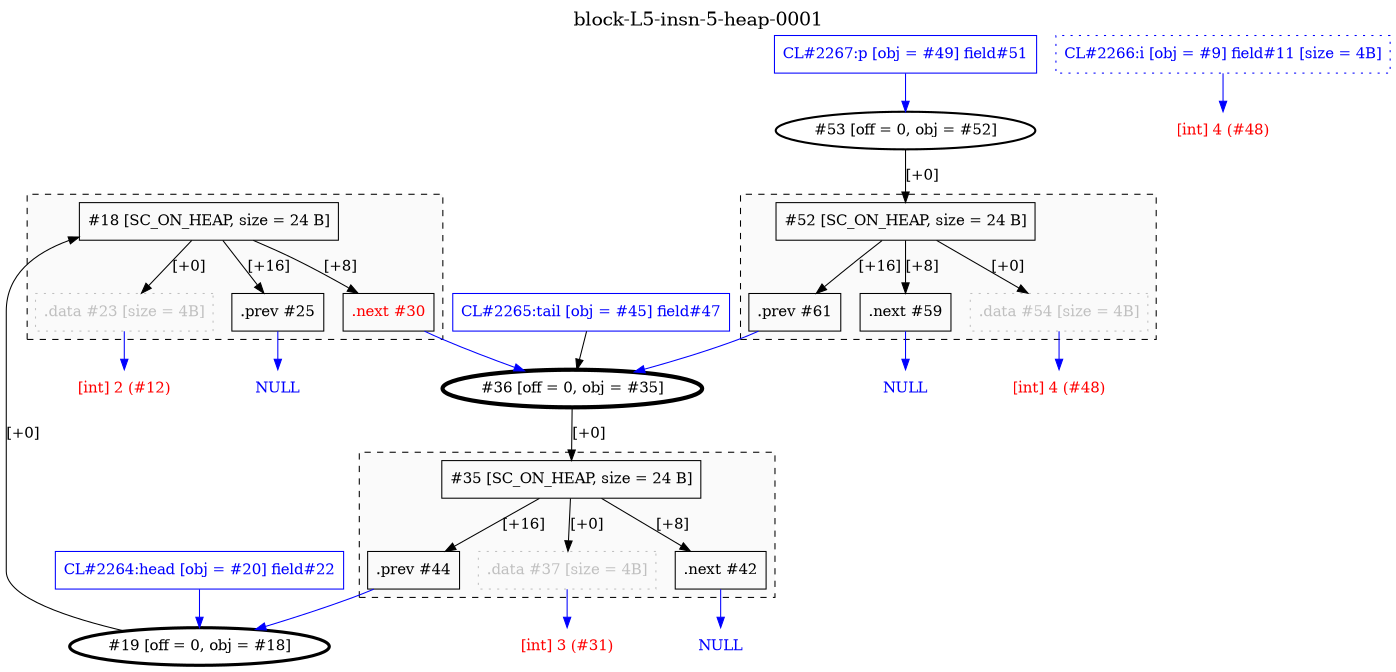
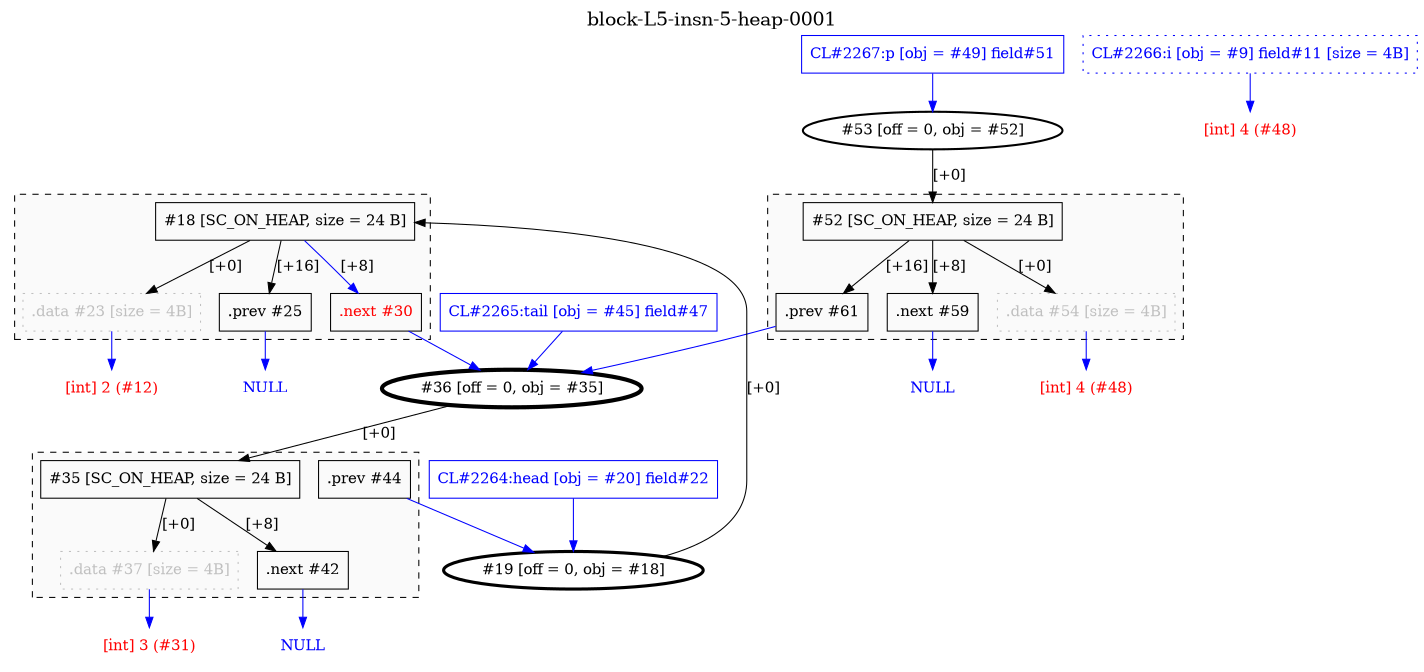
edge "#18 [SC_ON_HEAP, size = 24 B]" -> ".next #30": color black -> blue
edge "CL#2265:tail [obj = #45] field#47" -> "#36 [off = 0, obj = #35]": color black -> blue
edge "#35 [SC_ON_HEAP, size = 24 B]" -> ".prev #44": removed, label "[+16]"
